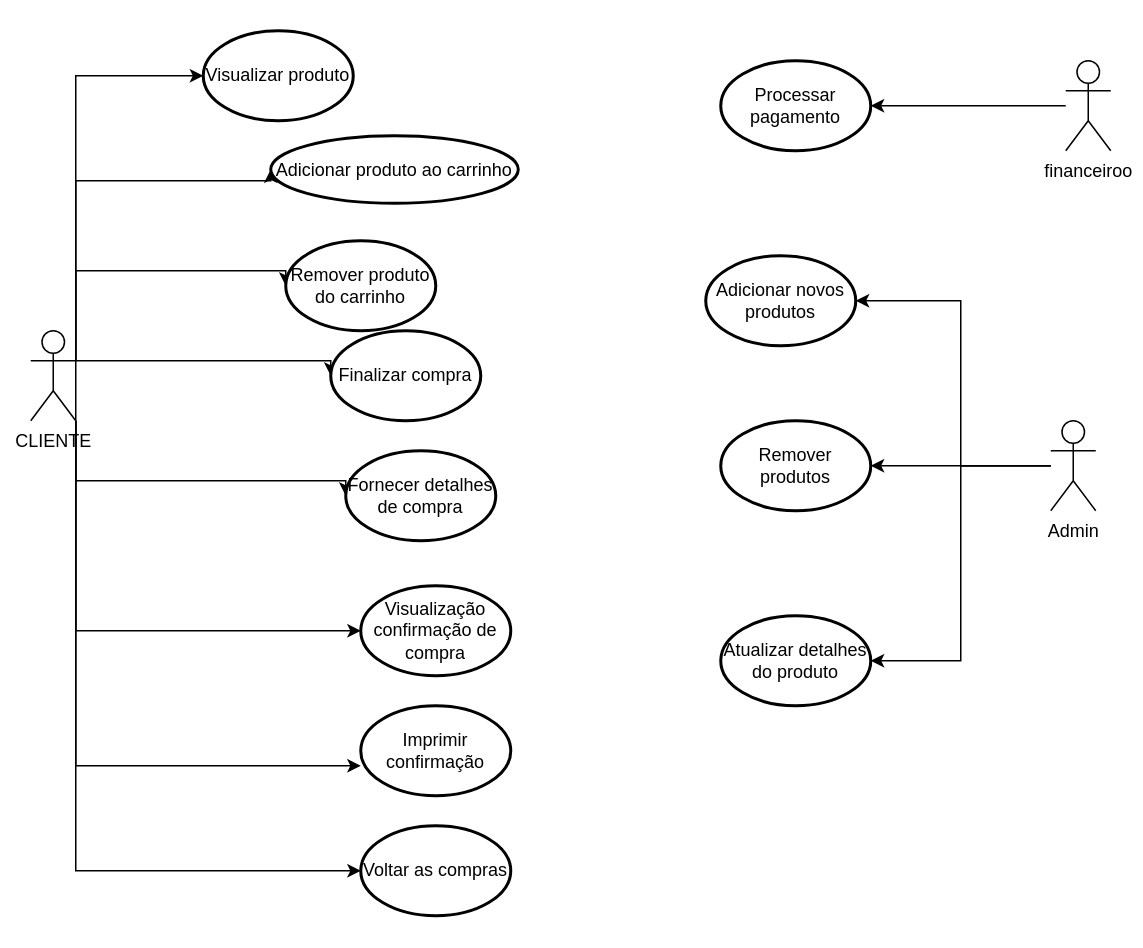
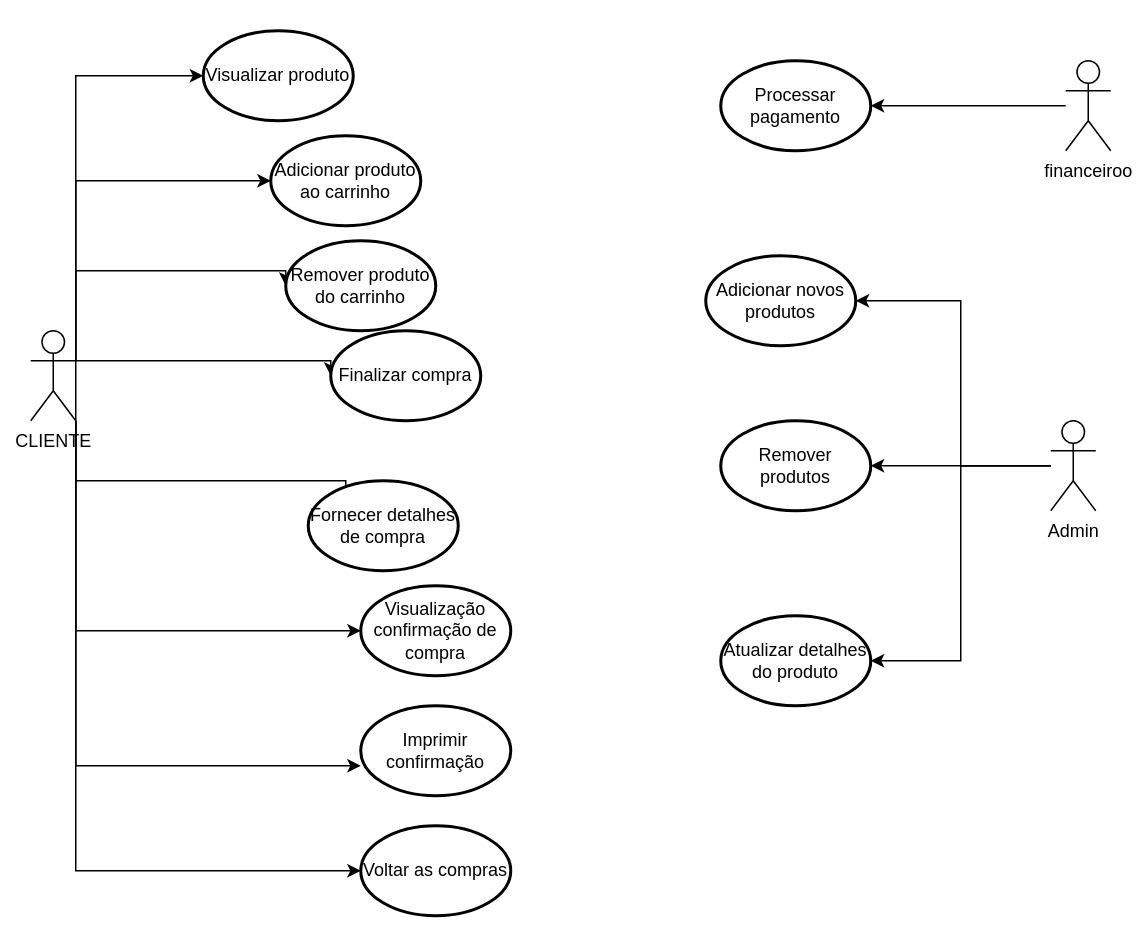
node "Adicionar produto ao carrinho": size 248x68 -> 150x90
node "Fornecer detalhes de compra": moved (421, 496) -> (383, 526)
